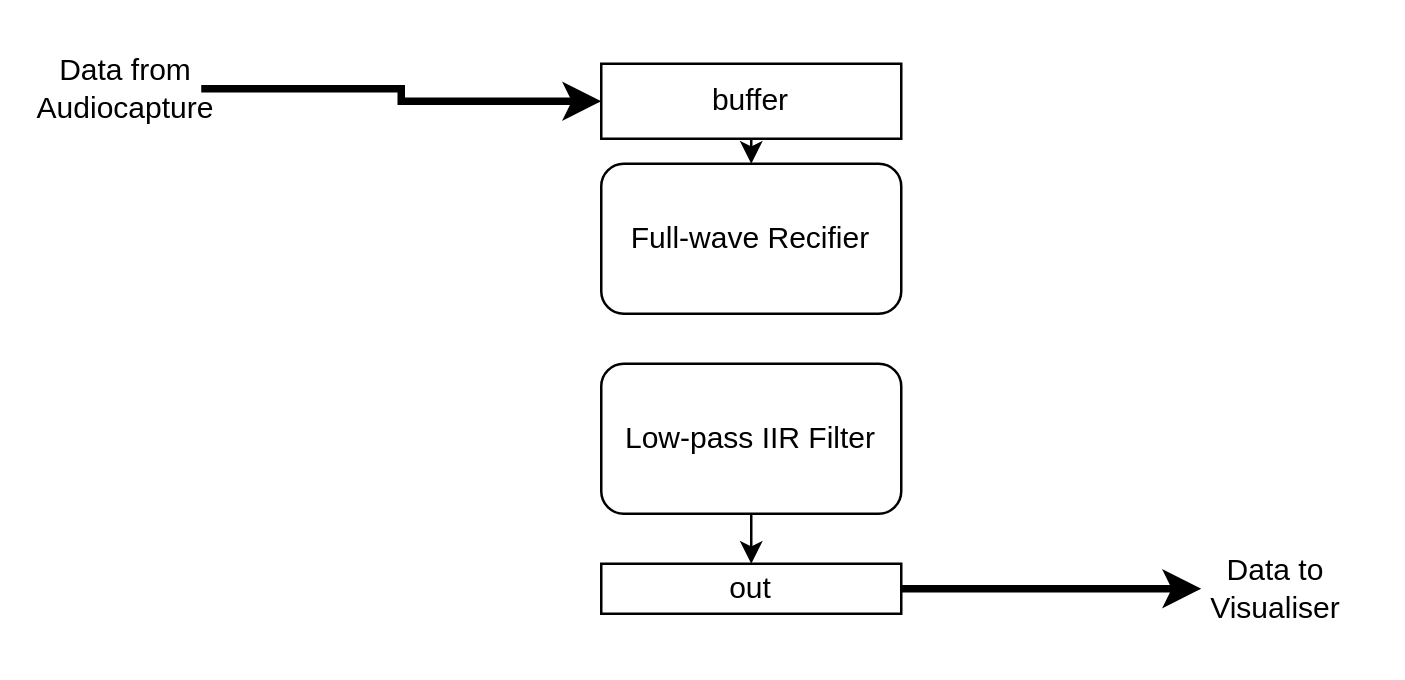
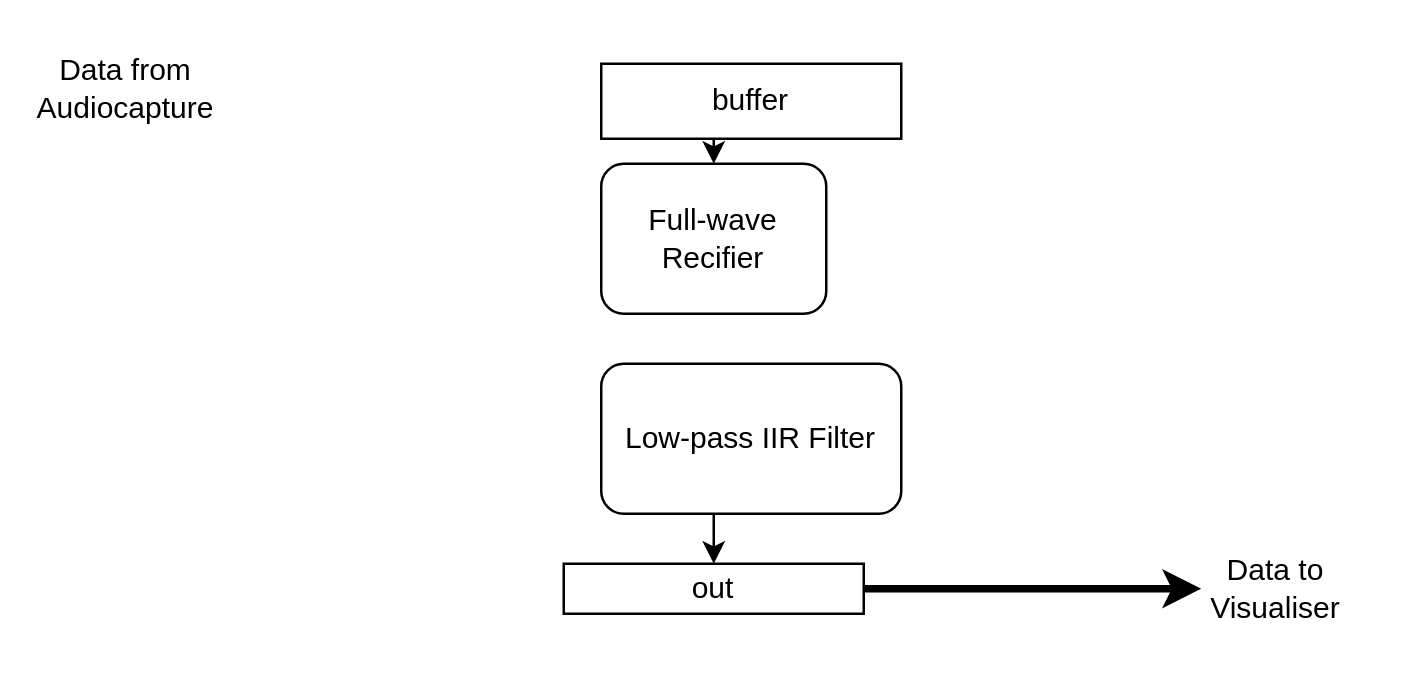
edge "Data from Audiocapture" -> "buffer": removed
node "Full-wave Recifier": size 300x150 -> 225x150
node "out": moved (751, 589) -> (714, 589)
